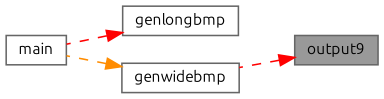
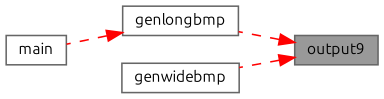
edge "genlongbmp" -> "output9": added
edge "main" -> "genwidebmp": removed
